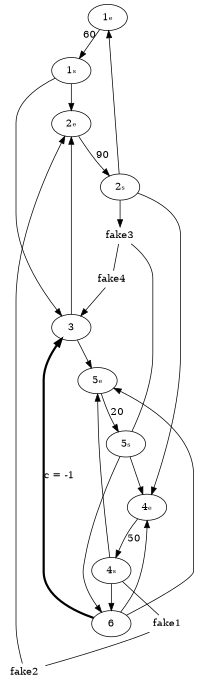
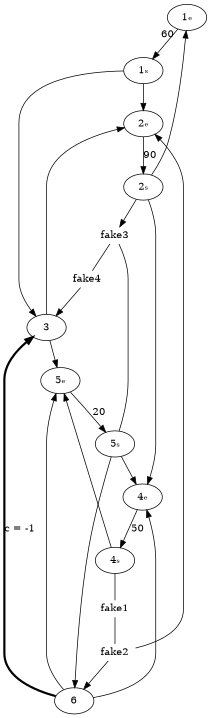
edge "4ₛ" -> "6": now "fake2" -> "6"
